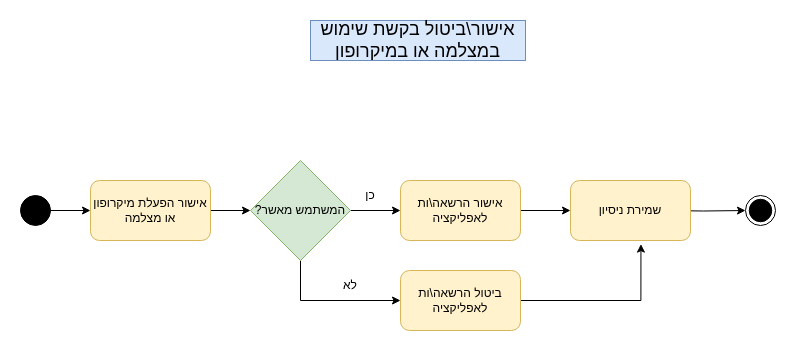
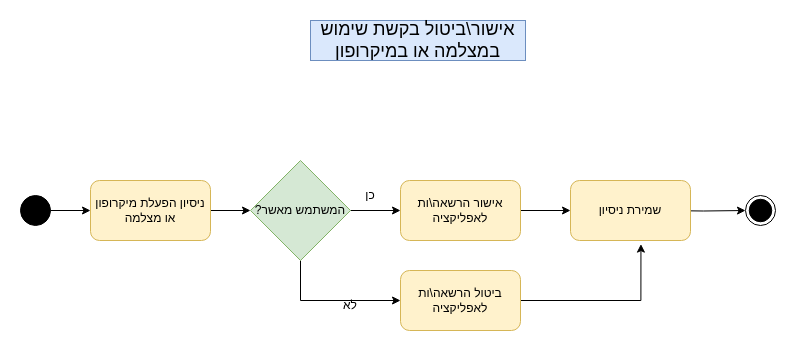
node "אישור הפעלת מיקרופון או מצלמה": label "אישור הפעלת מיקרופון או מצלמה" -> "ניסיון הפעלת מיקרופון או מצלמה"
node "לא": moved (351, 286) -> (351, 306)
